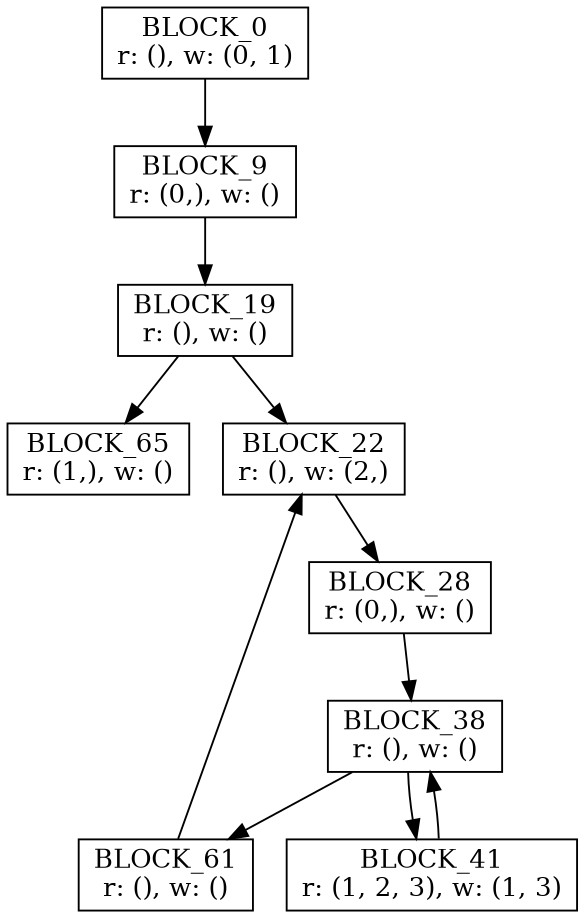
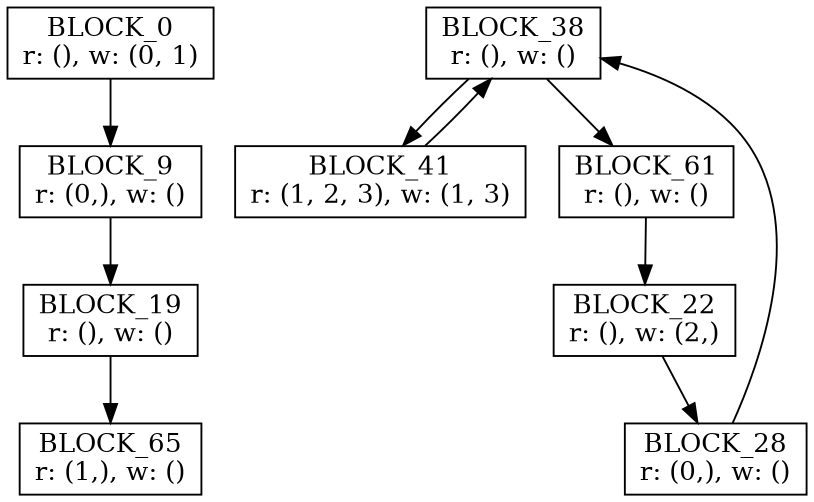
edge "BLOCK_19 r: (), w: ()" -> "BLOCK_22 r: (), w: (2,)": removed
